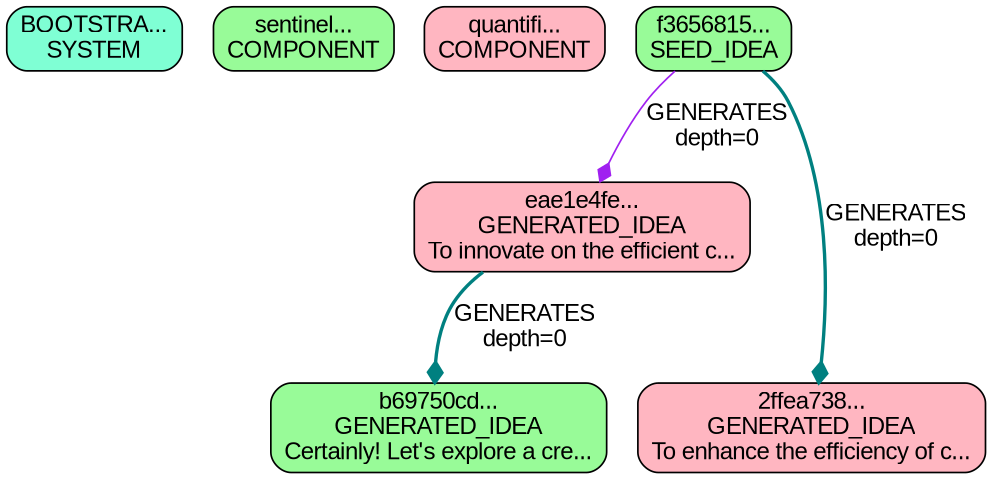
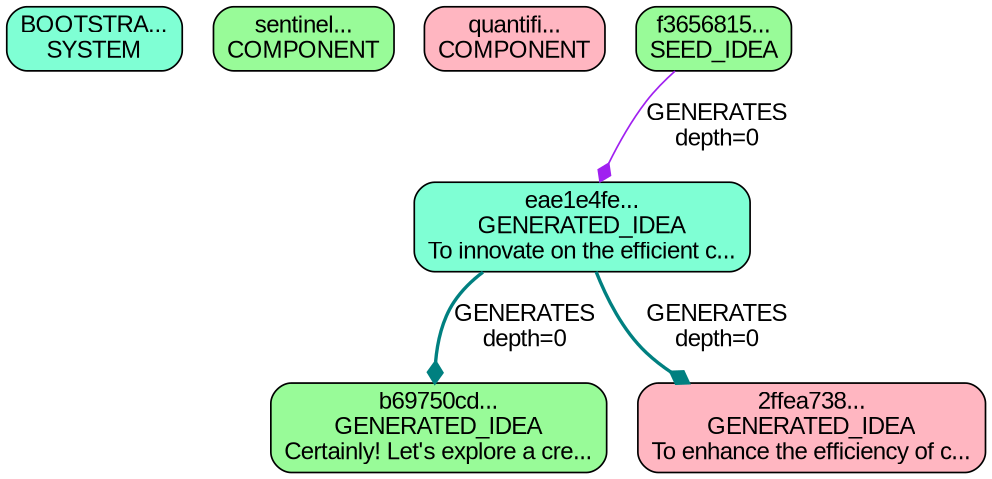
edge "f3656815... SEED_IDEA" -> "2ffea738... GENERATED_IDEA To enhance the efficiency of c...": now "eae1e4fe... GENERATED_IDEA To innovate on the efficient c..." -> "2ffea738... GENERATED_IDEA To enhance the efficiency of c..."
node "eae1e4fe... GENERATED_IDEA To innovate on the efficient c...": fillcolor lightpink -> aquamarine
